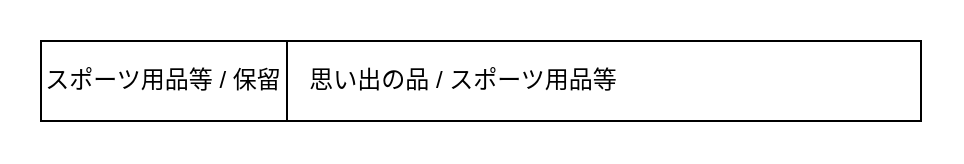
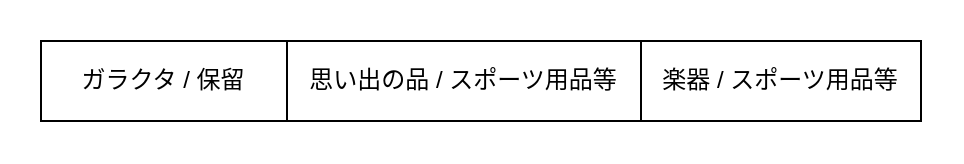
node "スポーツ用品等 / 保留": label "スポーツ用品等 / 保留" -> "ガラクタ / 保留"
node "楽器 / スポーツ用品等": added
